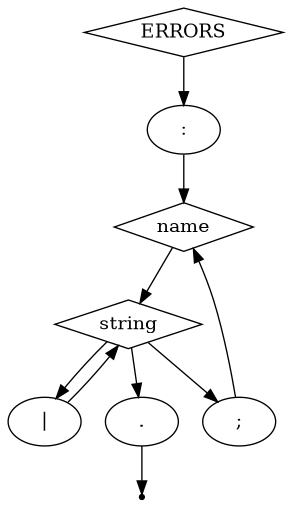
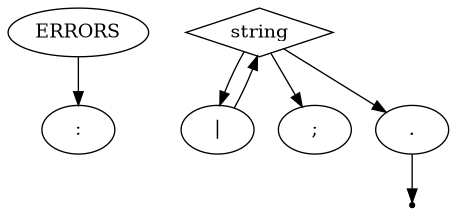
node "ERRORS": shape diamond -> ellipse
node "name": removed
